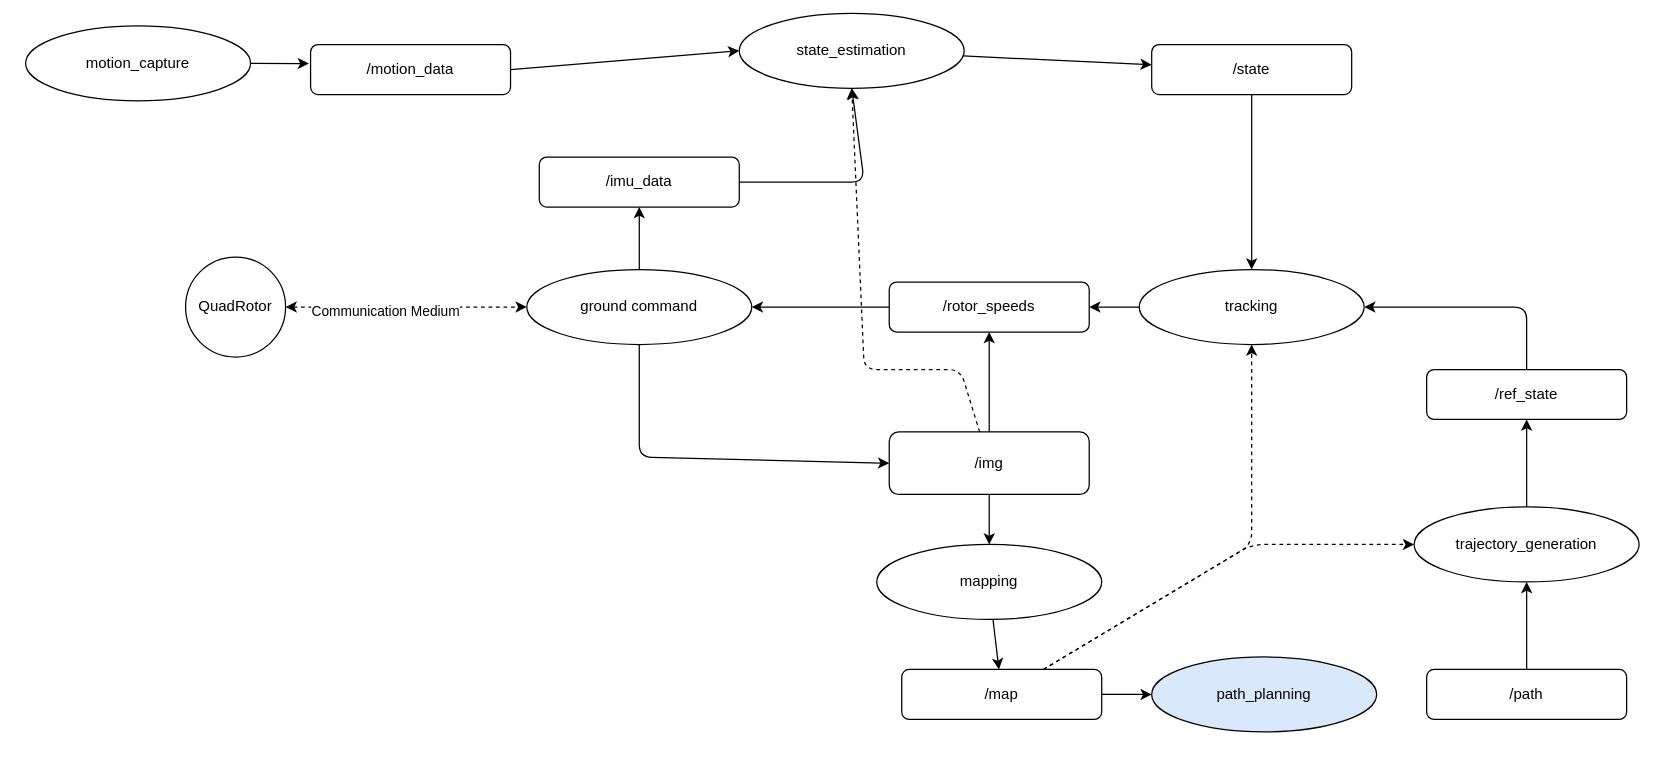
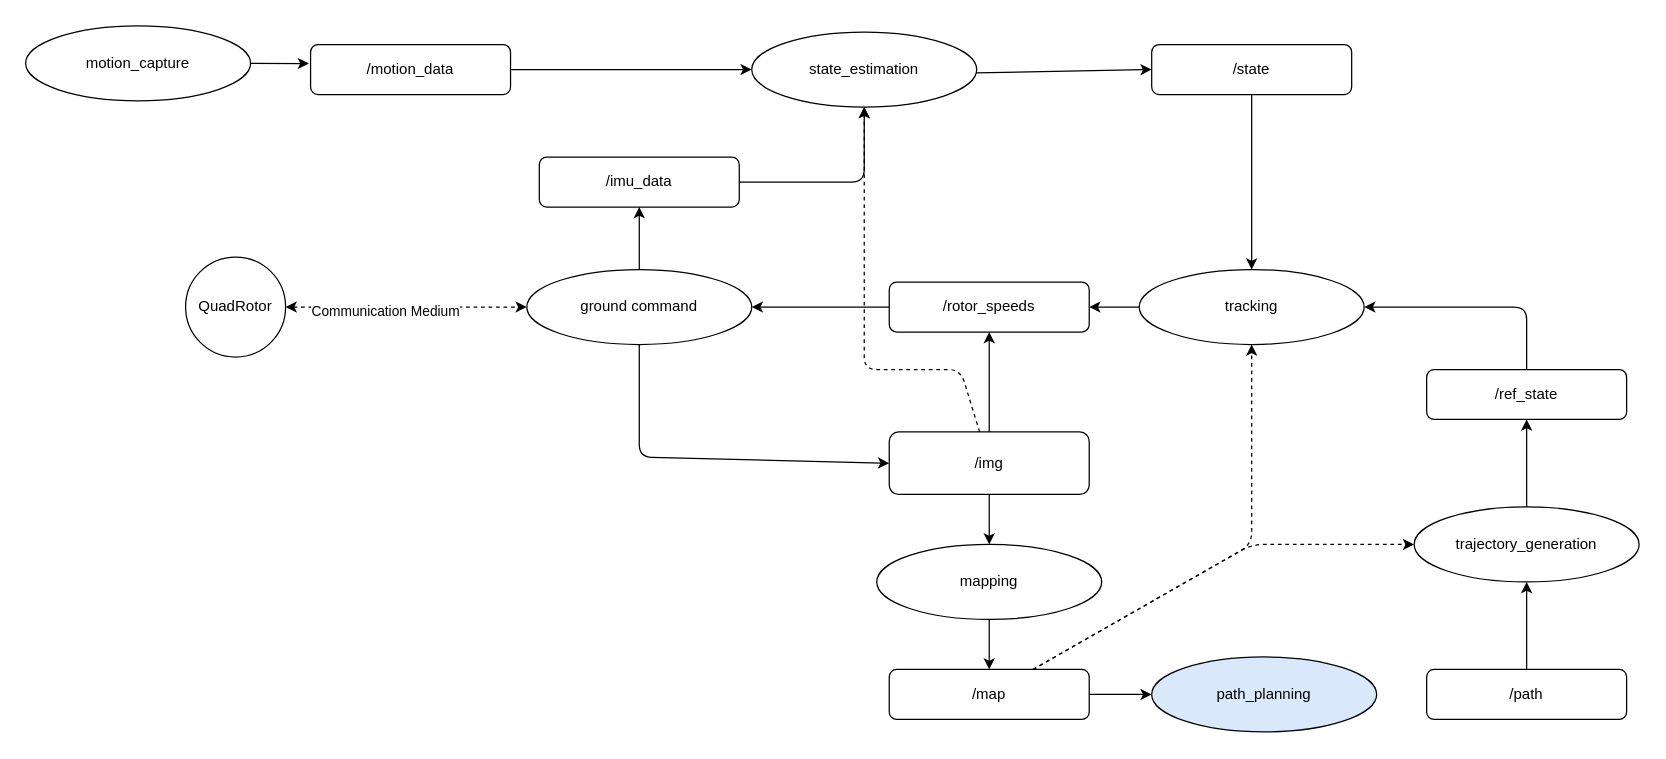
node "state_estimation": moved (852, 51) -> (864, 69)
node "/map": moved (1002, 694) -> (989, 694)
